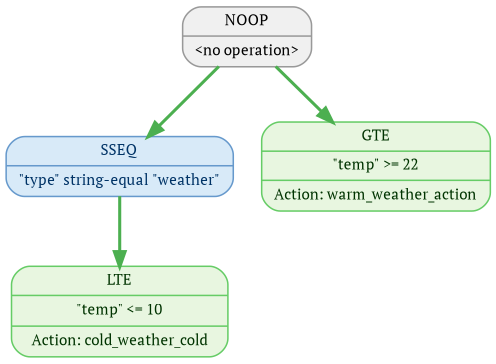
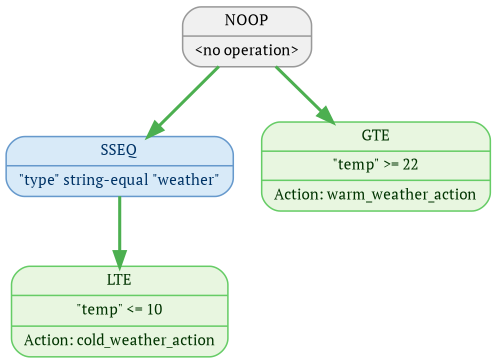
node "LTE": text "Action: cold_weather_cold" -> "Action: cold_weather_action"
